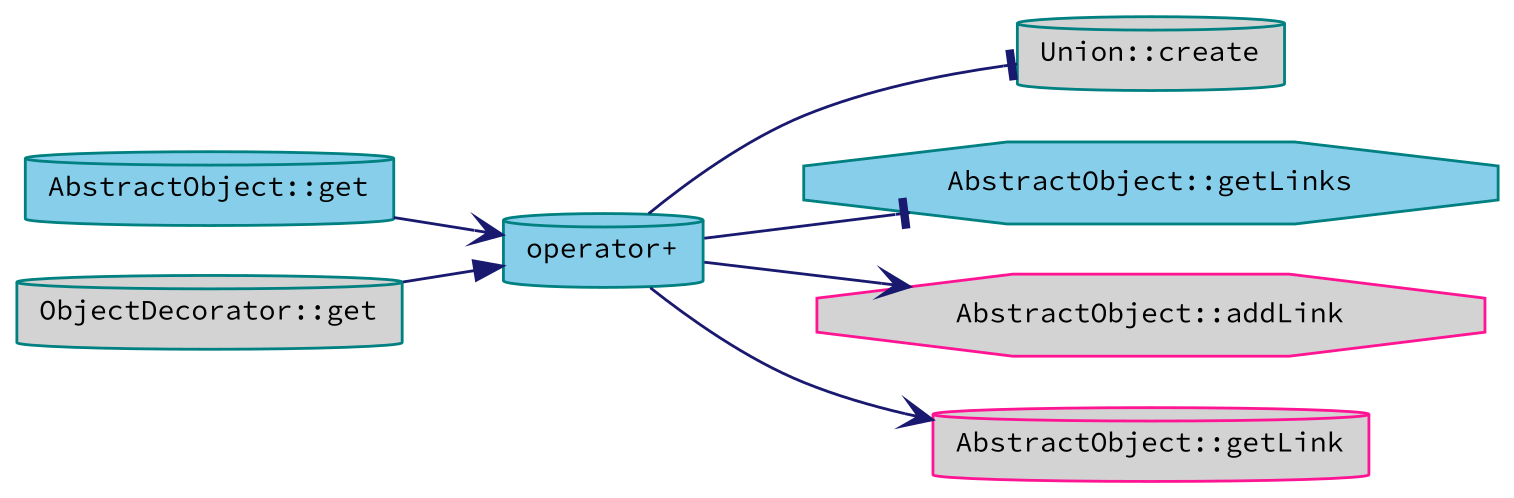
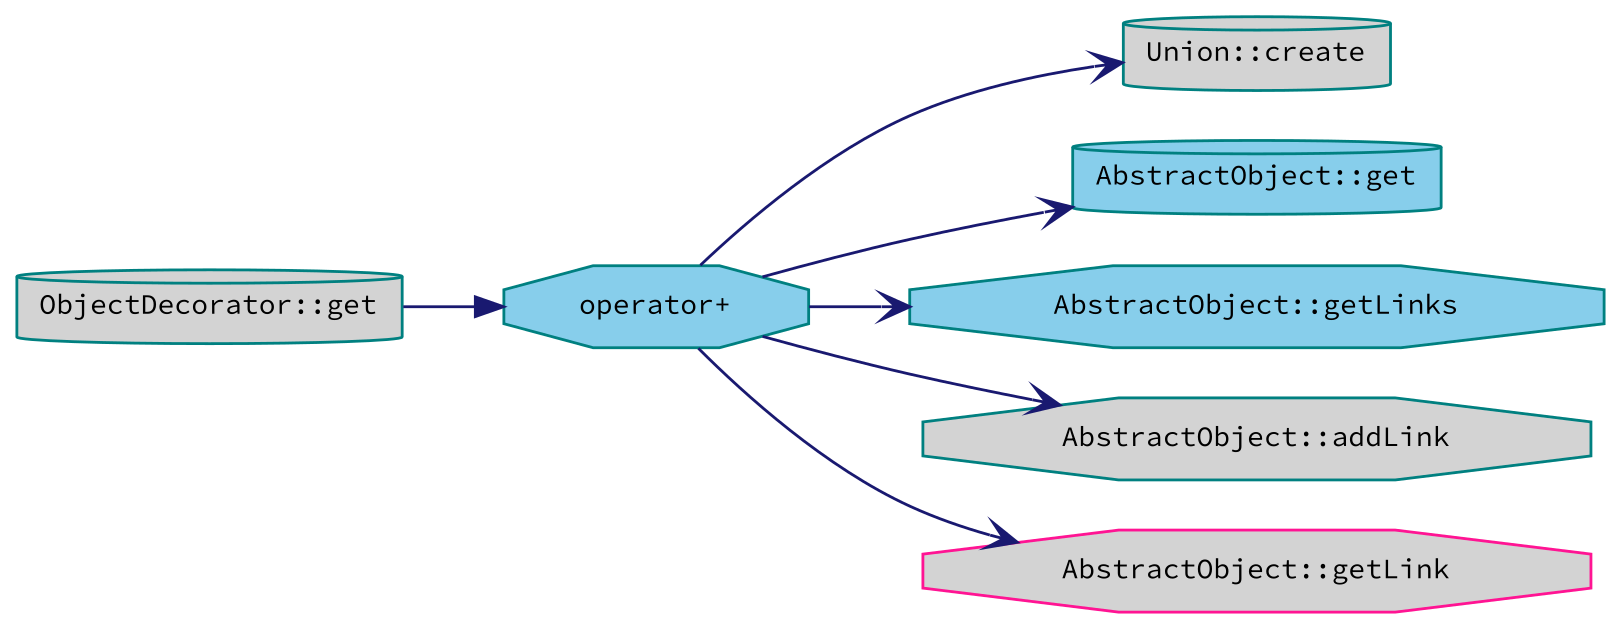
edge "operator+" -> "Union::create": arrowhead tee -> vee
edge "AbstractObject::get" -> "operator+": reversed
edge "operator+" -> "AbstractObject::getLinks": arrowhead tee -> vee
node "operator+": shape cylinder -> octagon
node "AbstractObject::addLink": color deeppink -> teal
node "AbstractObject::getLink": shape cylinder -> octagon
